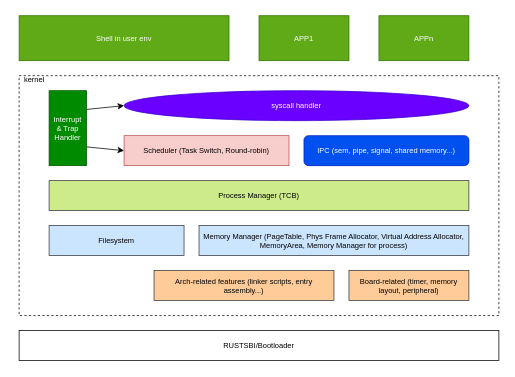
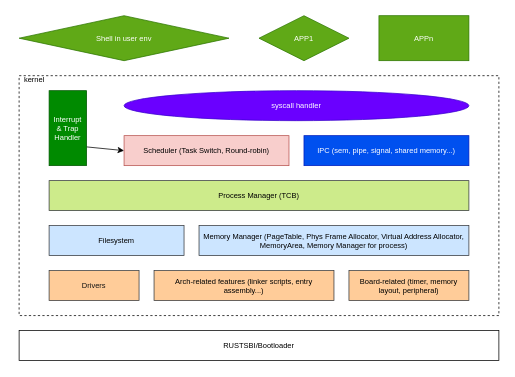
node "Shell in user env": shape rectangle -> diamond
node "APP1": shape rectangle -> diamond
edge "Interrupt& Trap Handler" -> "syscall handler": removed
node "IPC (sem, pipe, signal, shared memory...)": shape rounded rectangle -> rectangle
node "Drivers": added
